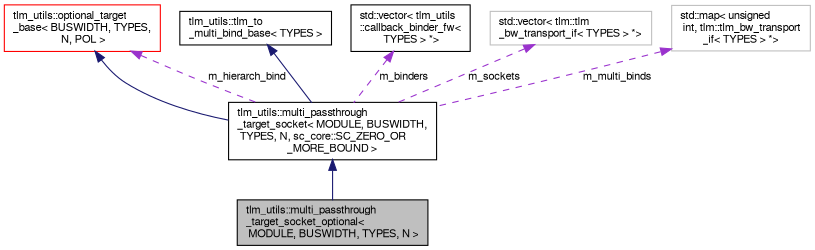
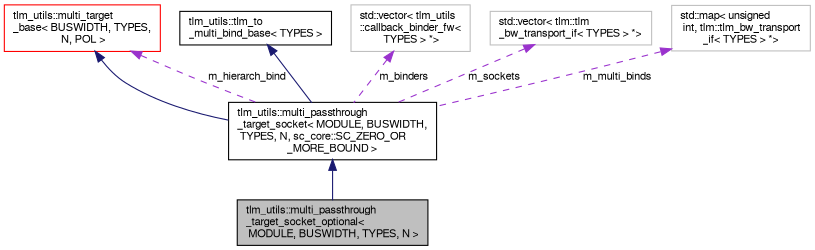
node "tlm_utils::optional_target _base< BUSWIDTH, TYPES, N, POL >": label "tlm_utils::optional_target _base< BUSWIDTH, TYPES, N, POL >" -> "tlm_utils::multi_target _base< BUSWIDTH, TYPES, N, POL >"
node "std::vector< tlm_utils ::callback_binder_fw< TYPES > *>": color black -> grey75
